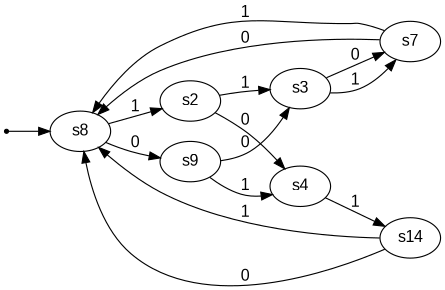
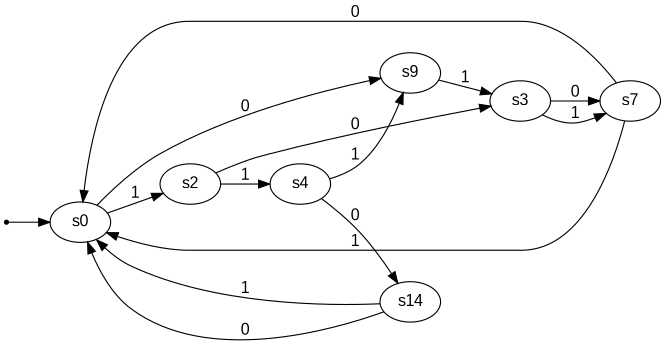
edge "s2" -> "s3": label "1" -> "0"
edge "s2" -> "s4": label "0" -> "1"
node "s8": label "s8" -> "s0"
edge "s9" -> "s3": label "0" -> "1"
edge "s9" -> "s4": reversed
edge "s4" -> "s14": label "1" -> "0"
